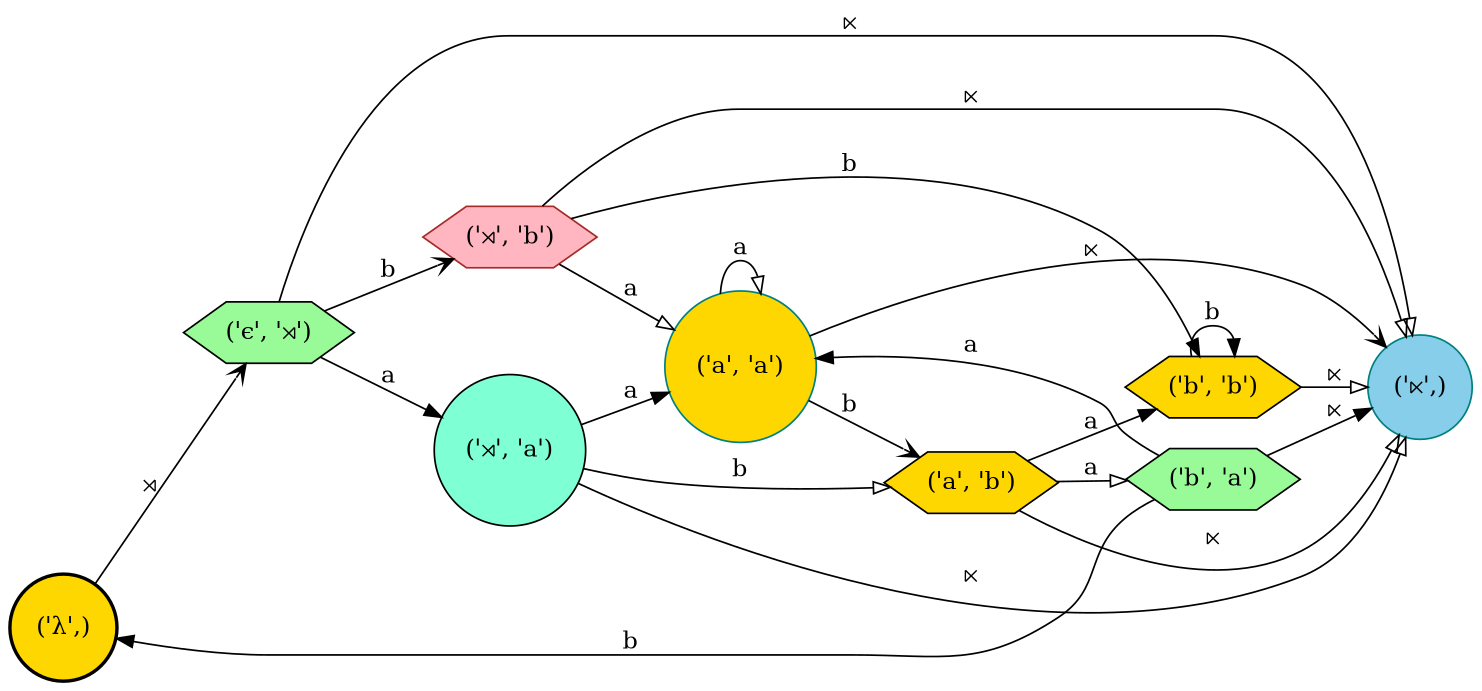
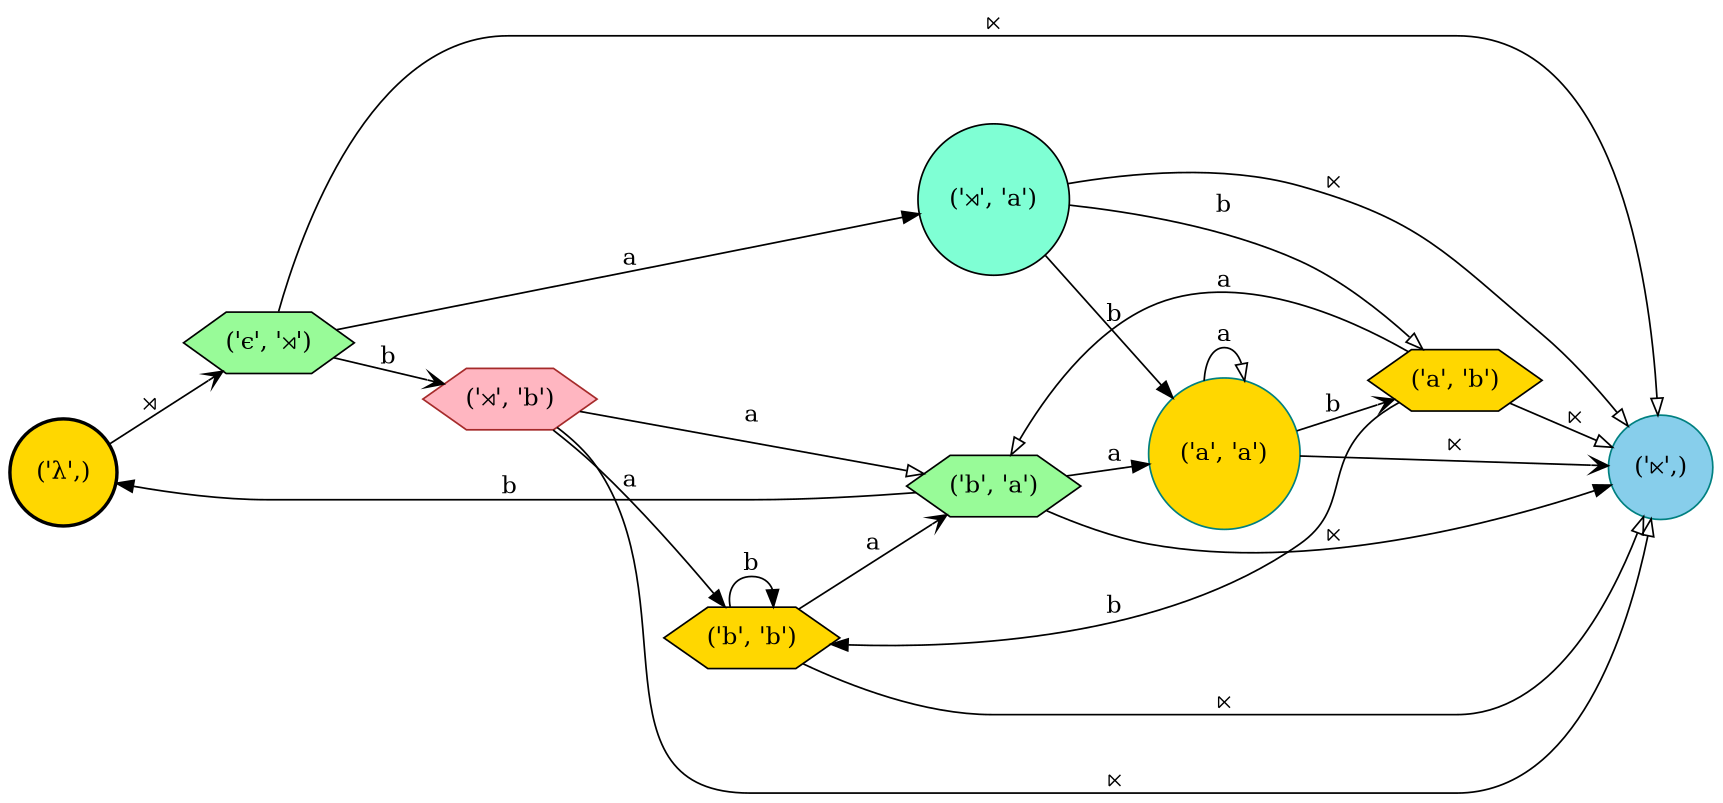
edge "('⋊', 'b')" -> "('b', 'b')": label "b" -> "a"
edge "('⋊', 'b')" -> "('a', 'a')": now "('⋊', 'b')" -> "('b', 'a')"
edge "('⋊', 'a')" -> "('a', 'a')": label "a" -> "b"
edge "('a', 'b')" -> "('b', 'b')": label "a" -> "b"
edge "('b', 'b')" -> "('b', 'a')": added, label "a"
